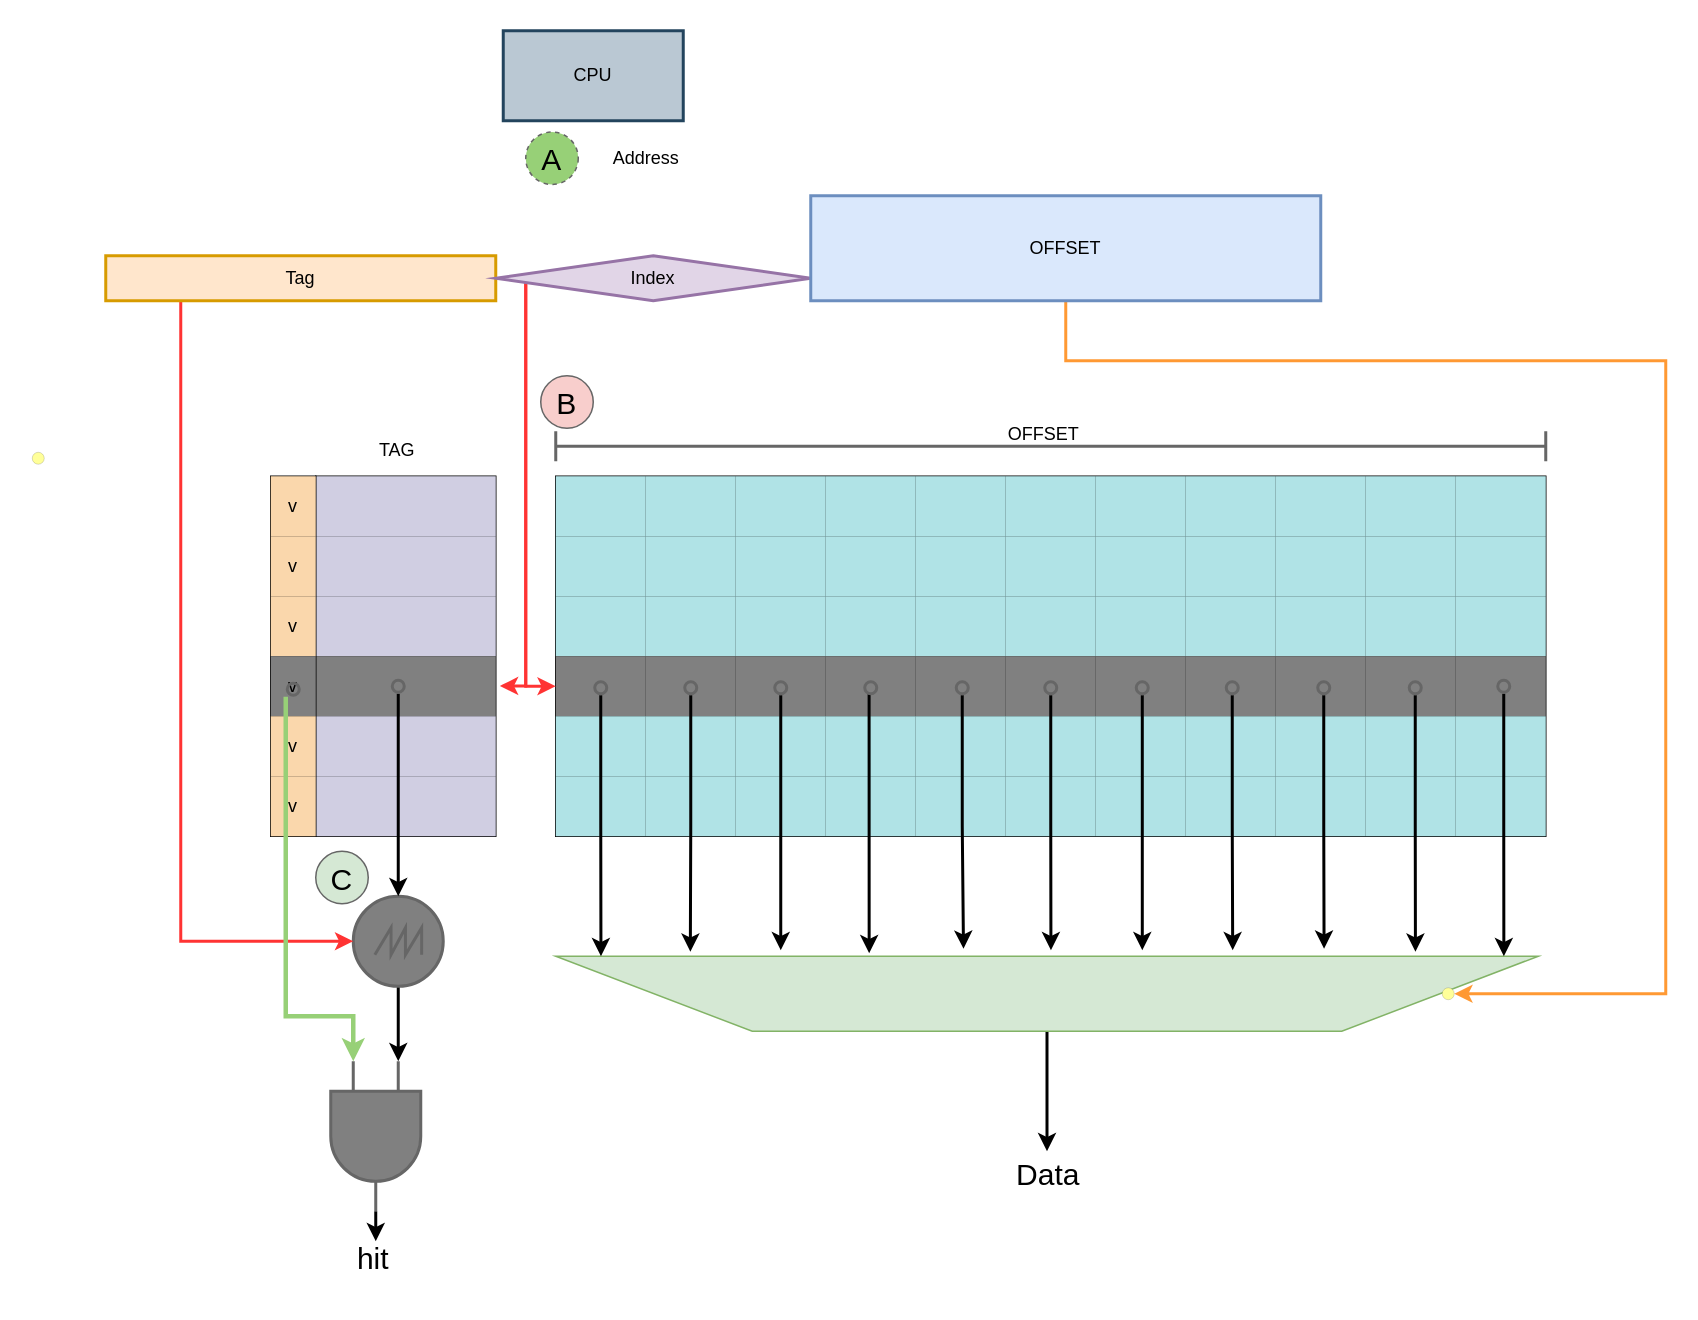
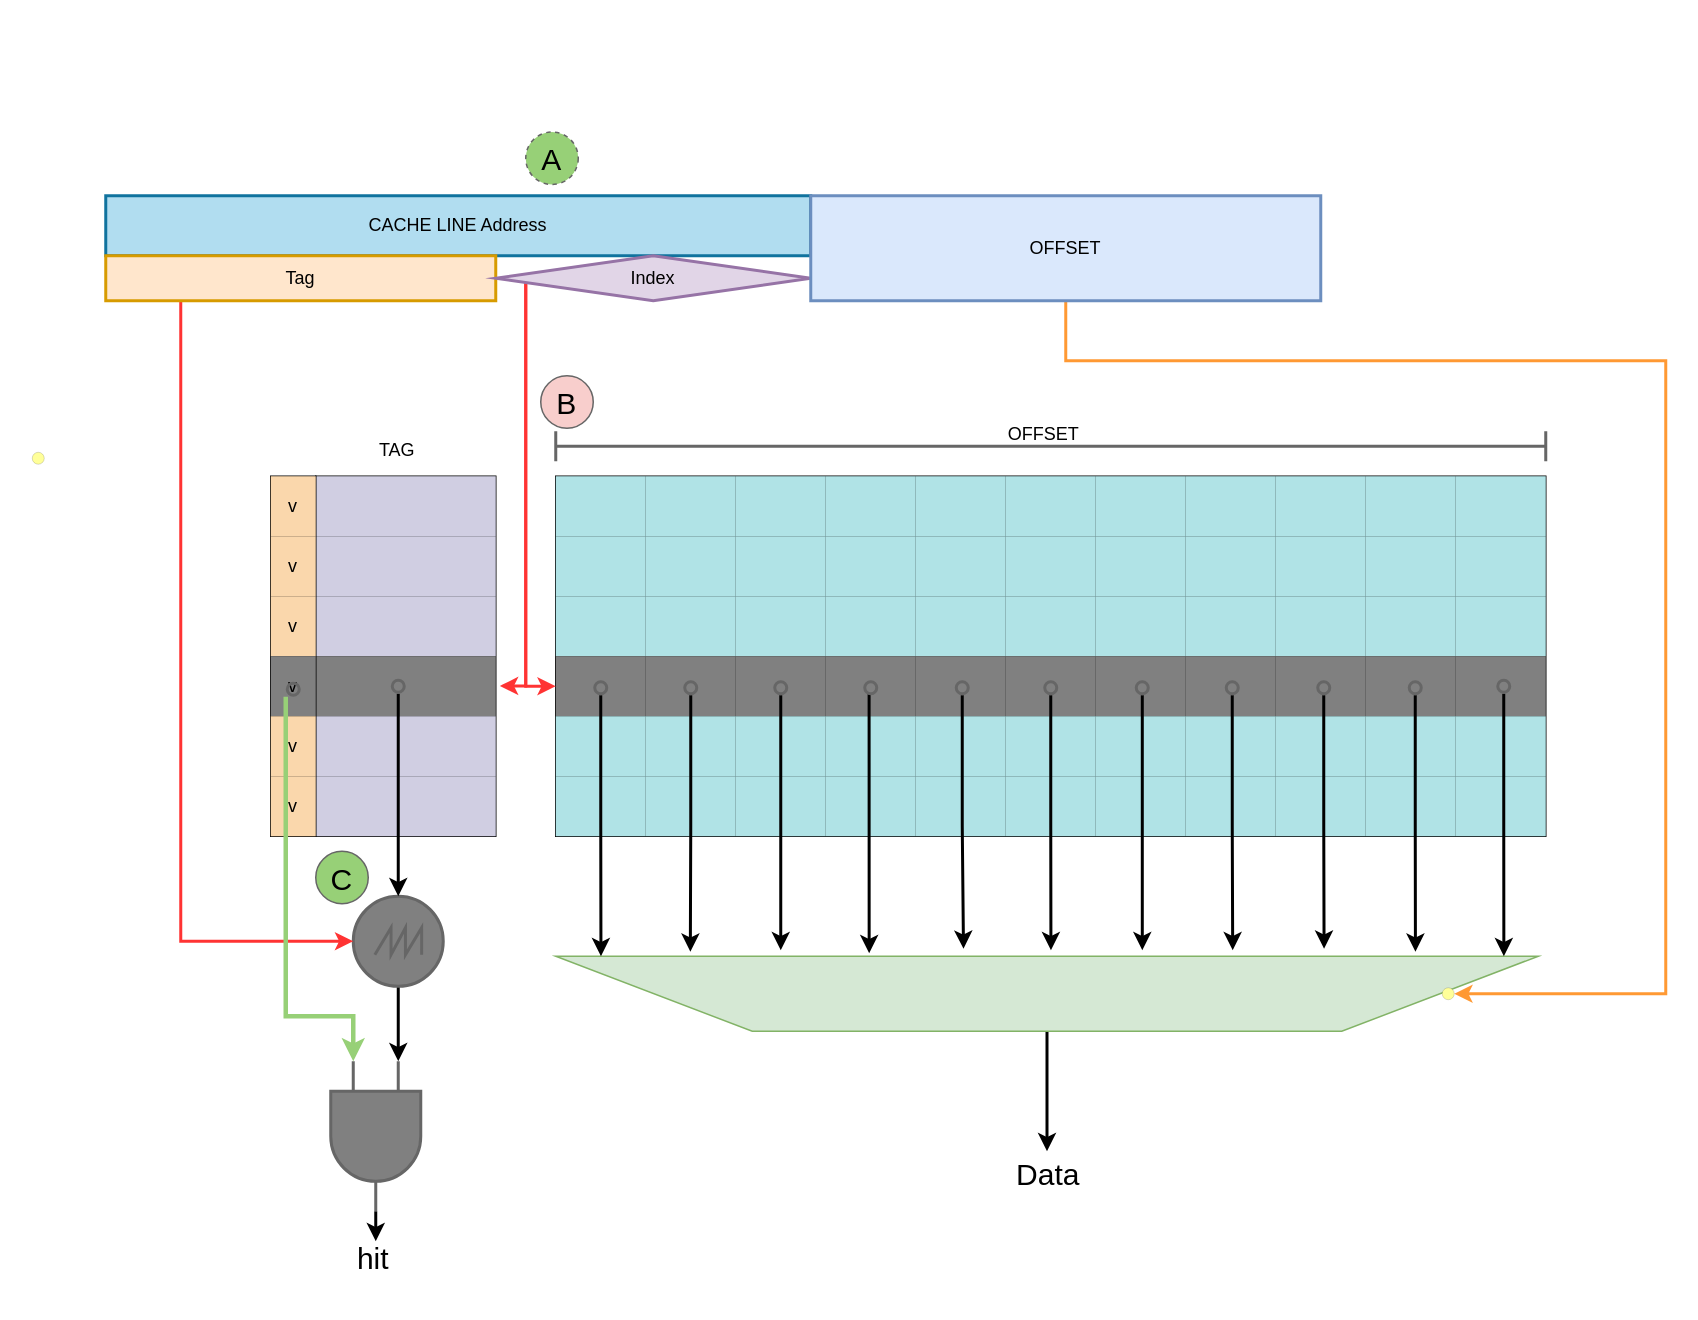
node "CPU": removed
node "Address": removed
node "CACHE LINE Address": added
node "C": fillcolor #d5e8d4 -> #97d077
